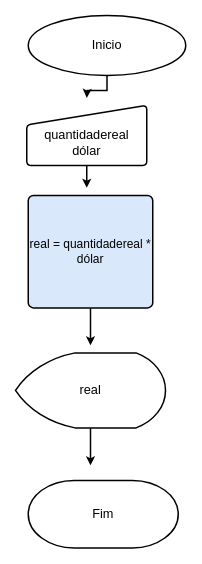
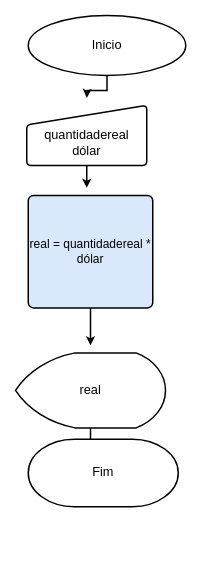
node "Fim": moved (103, 514) -> (103, 473)
